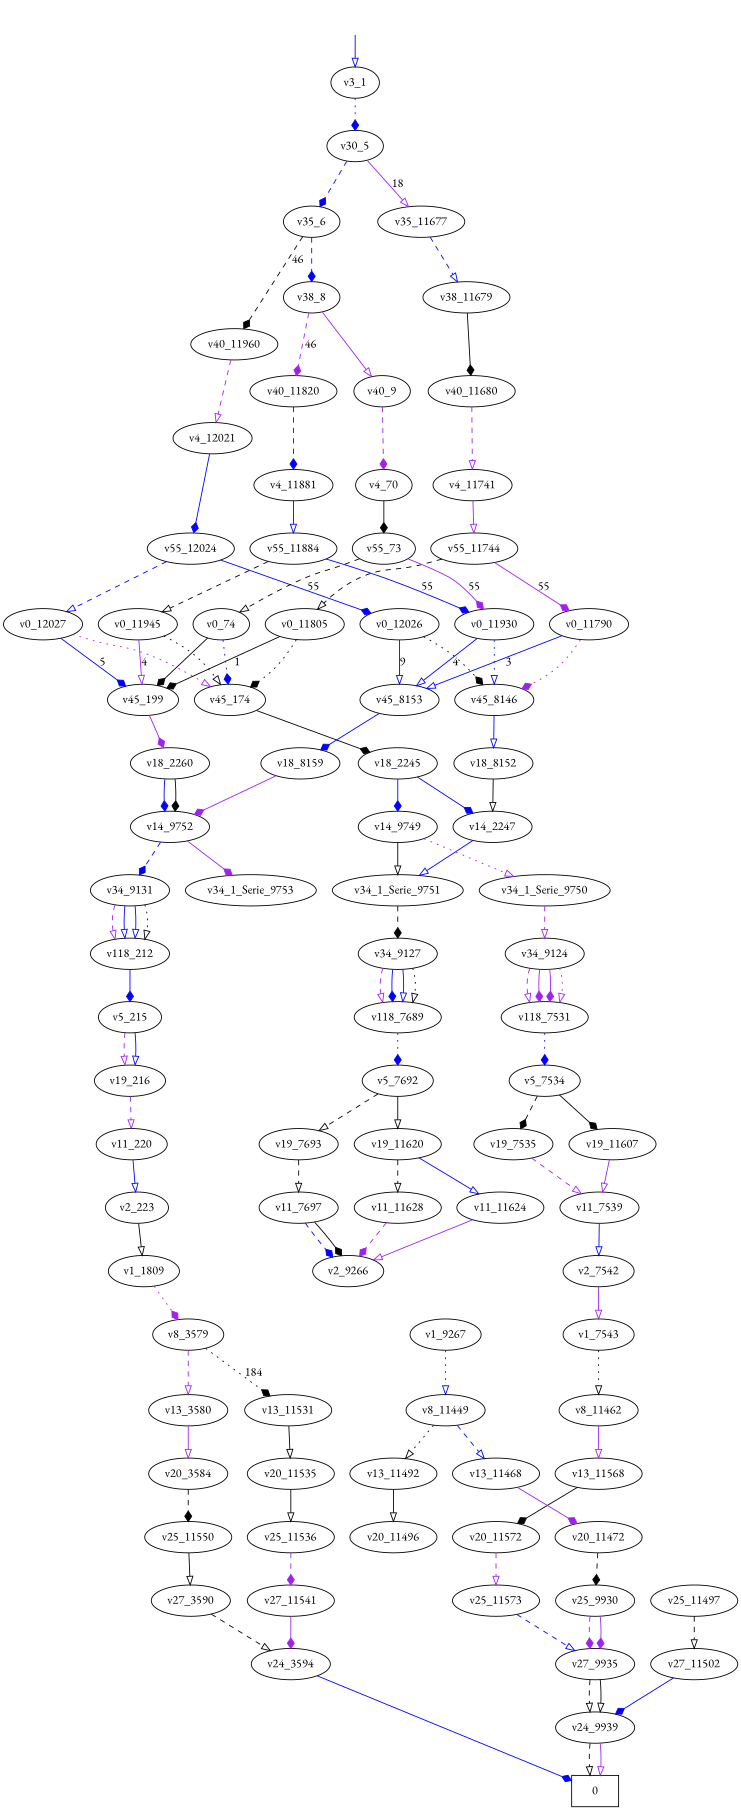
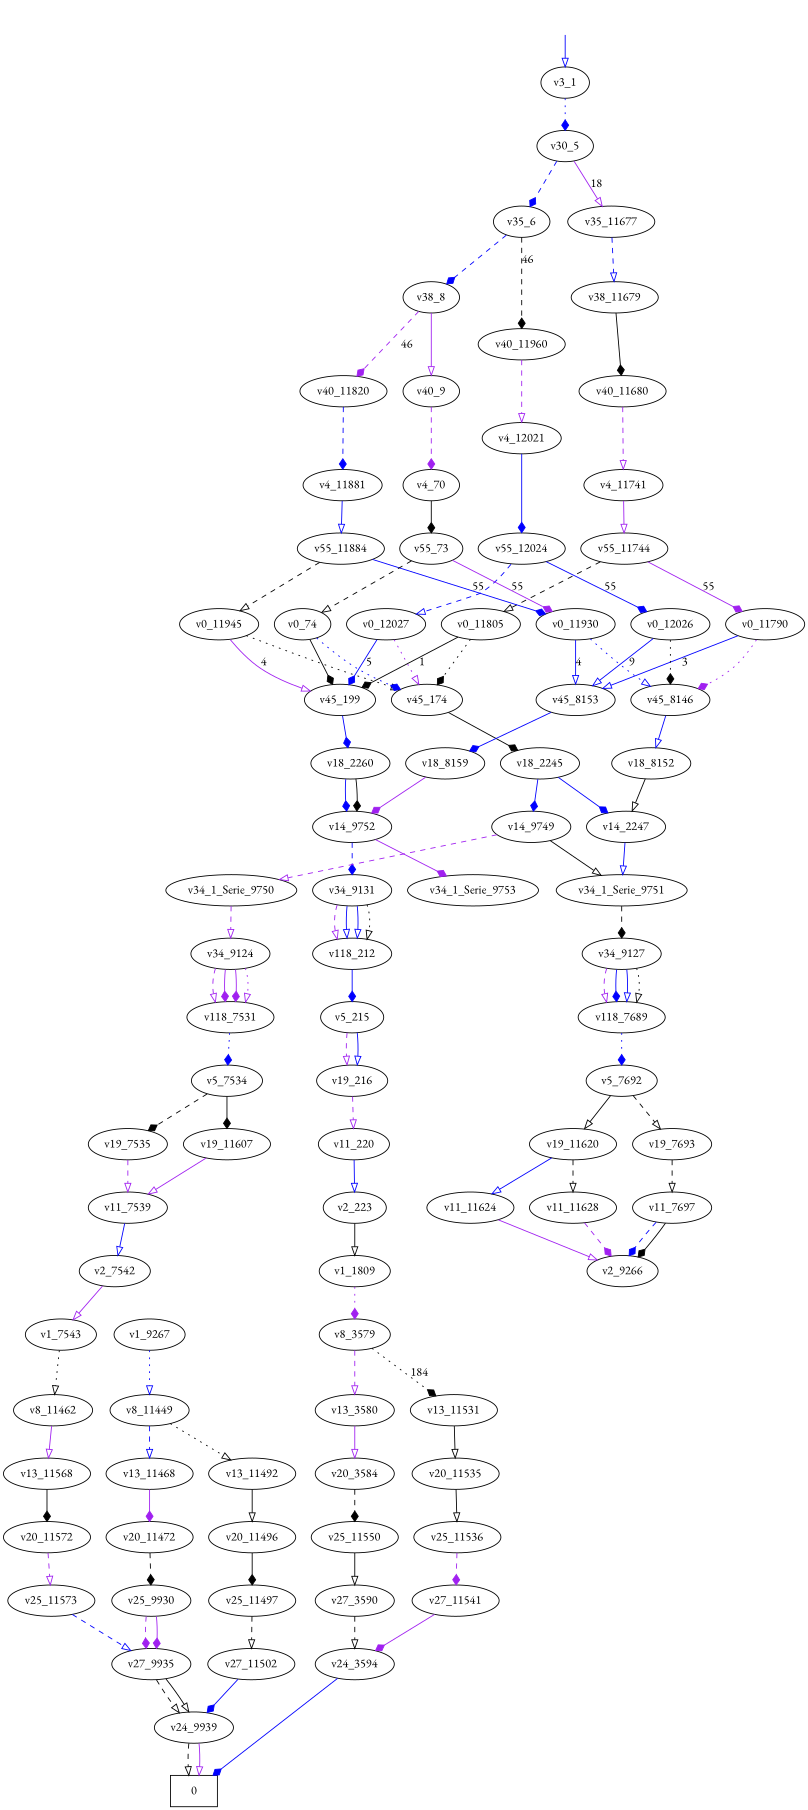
edge "v45_199" -> "v18_2260": color purple -> blue
edge "v14_9749" -> "v34_1_Serie_9750": style dotted -> dashed
edge "v20_11496" -> "v25_11497": added
